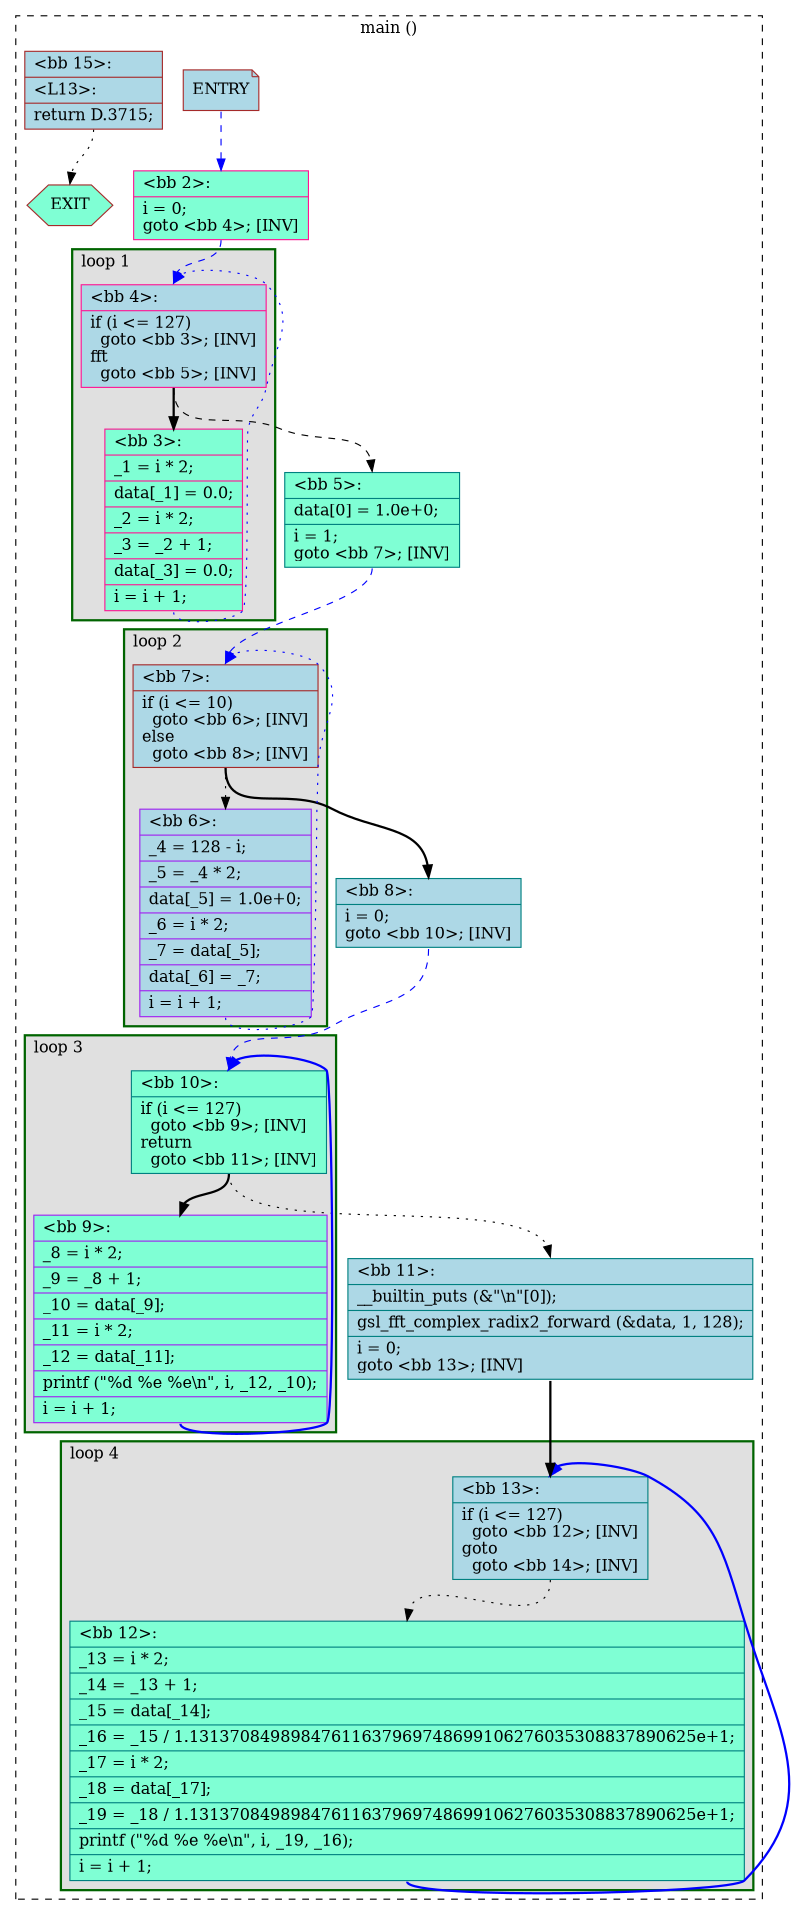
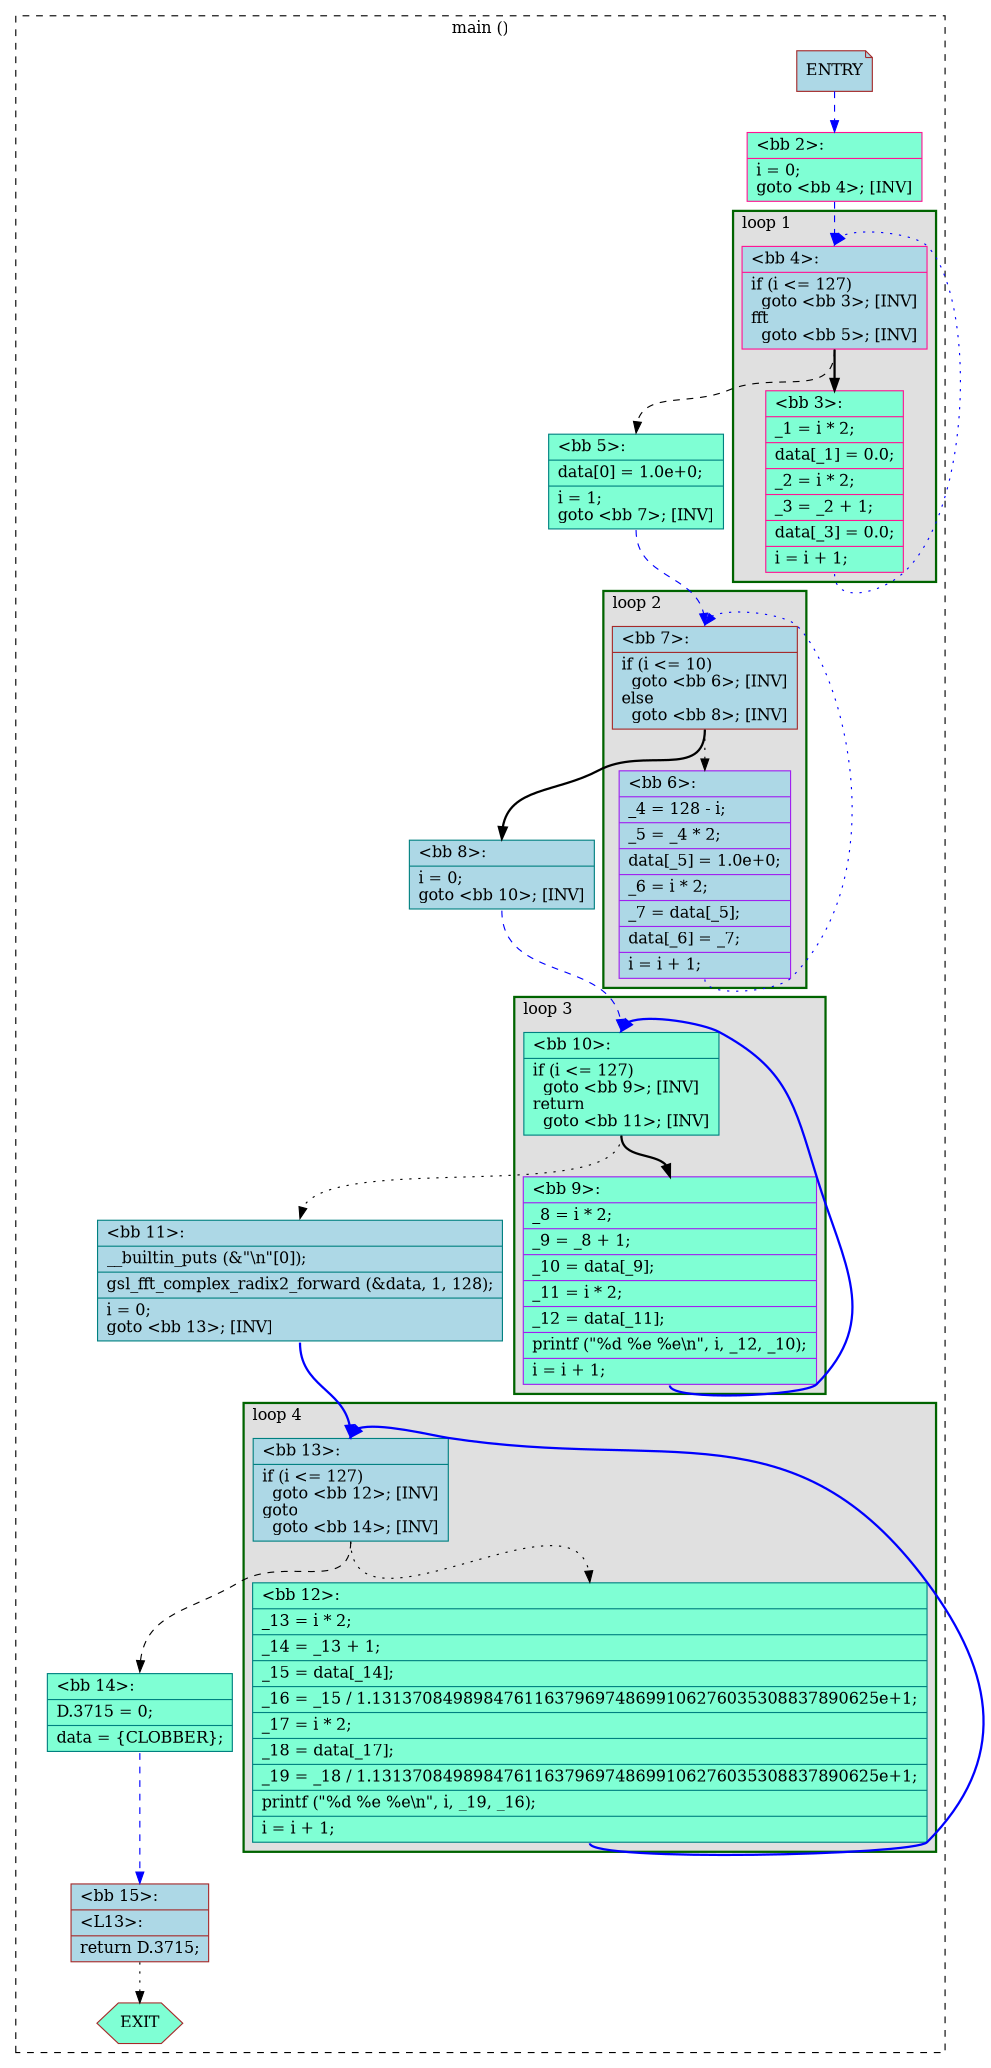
edge "<bb 11>:" -> "<bb 13>:": color black -> blue
node "<bb 14>:": added
